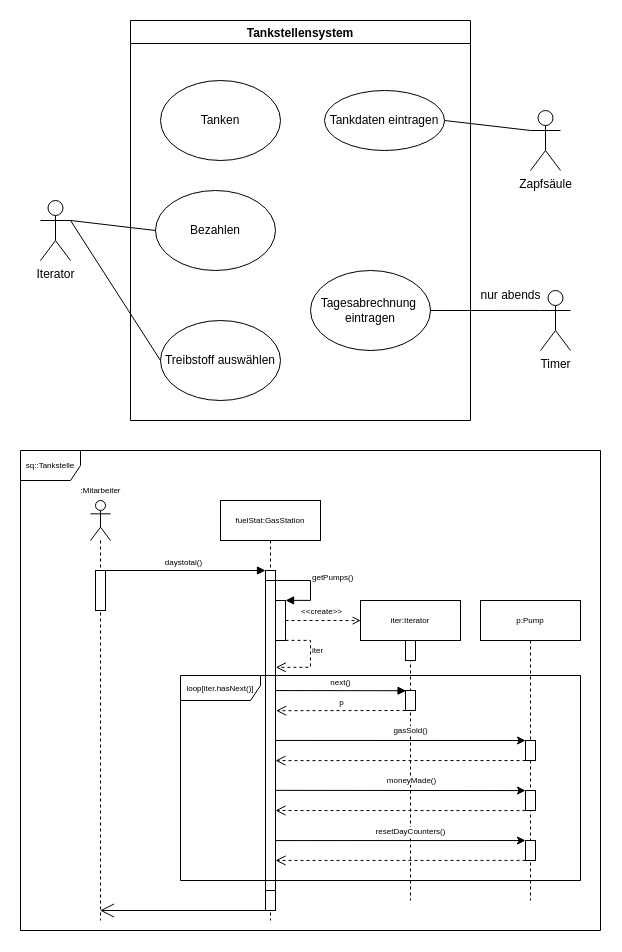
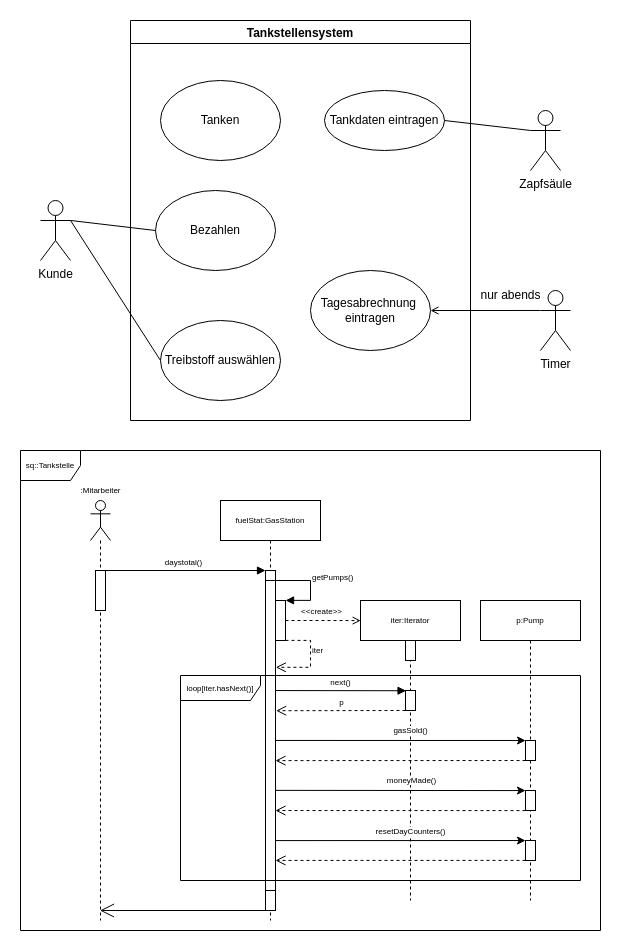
node "Iterator": label "Iterator" -> "Kunde"
edge "Tagesabrechnung eintragen" -- "Timer": arrowhead none -> open
